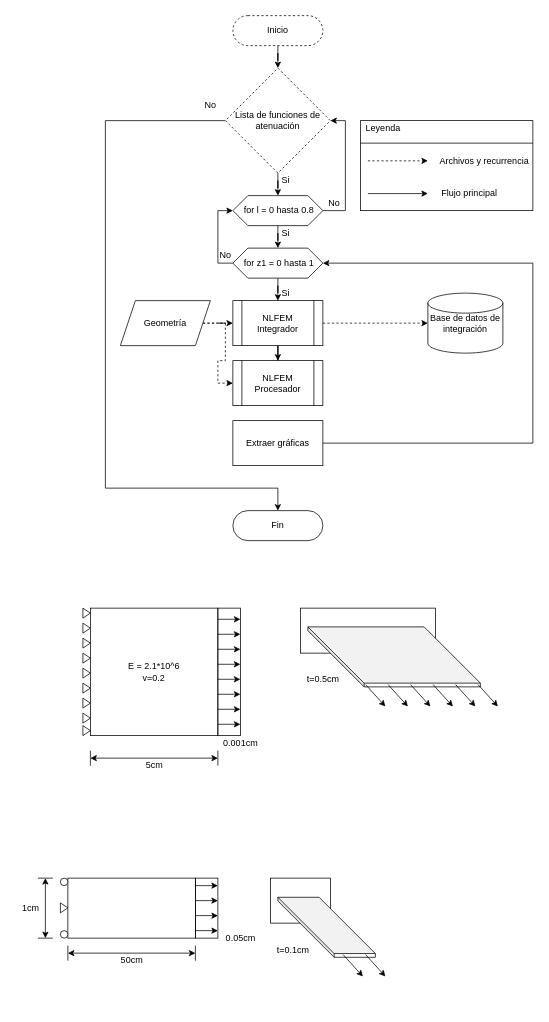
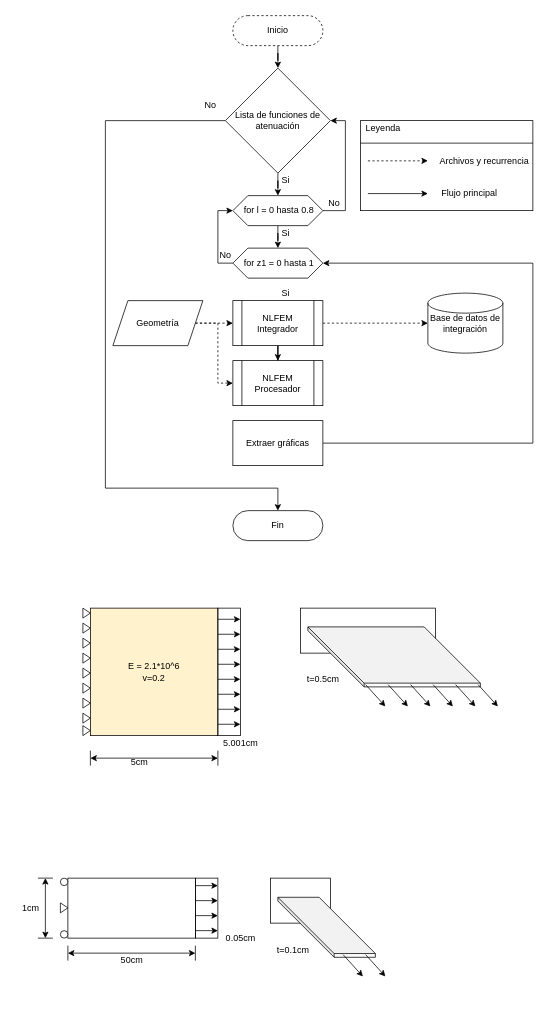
node "Lista de funciones de atenuación": style dashed -> solid
edge "for z1 = 0 hasta 1" -> "NLFEM Integrador": removed
node "Geometría": moved (165, 323) -> (158, 323)
node "E = 2.1*10^6 v=0.2": fillcolor #ffffff -> #fff2cc
node "0.001cm": label "0.001cm" -> "5.001cm"
node "5cm": moved (154, 765) -> (139, 762)
